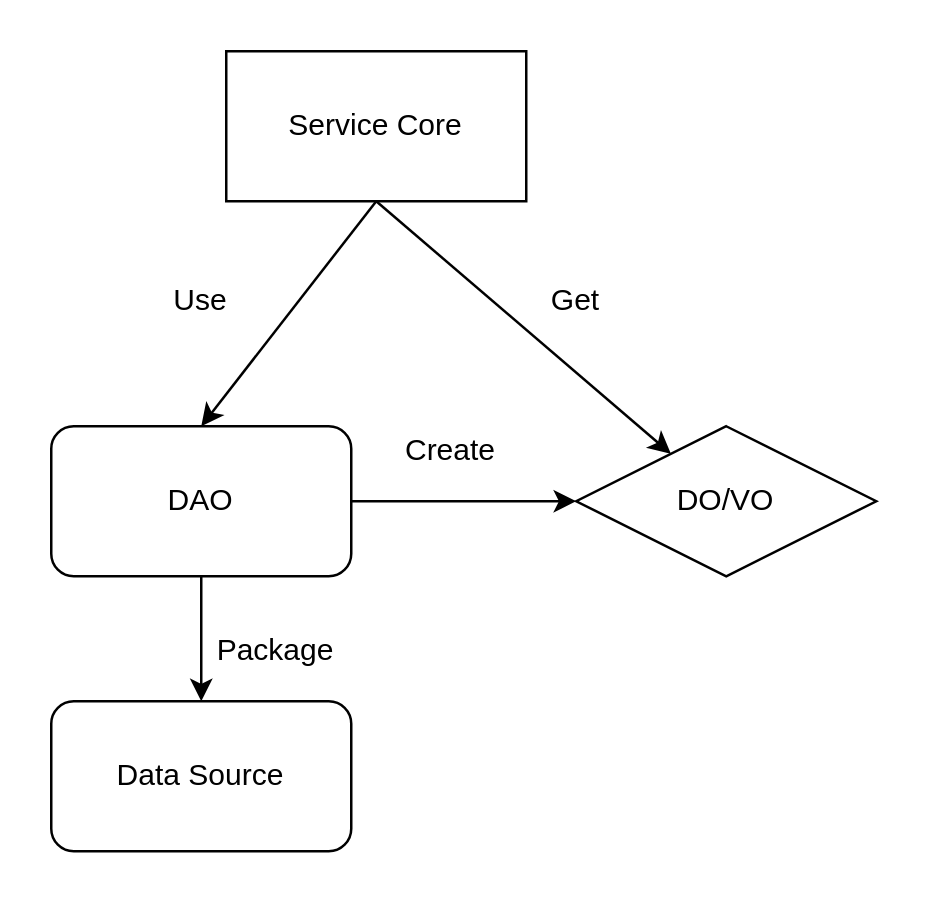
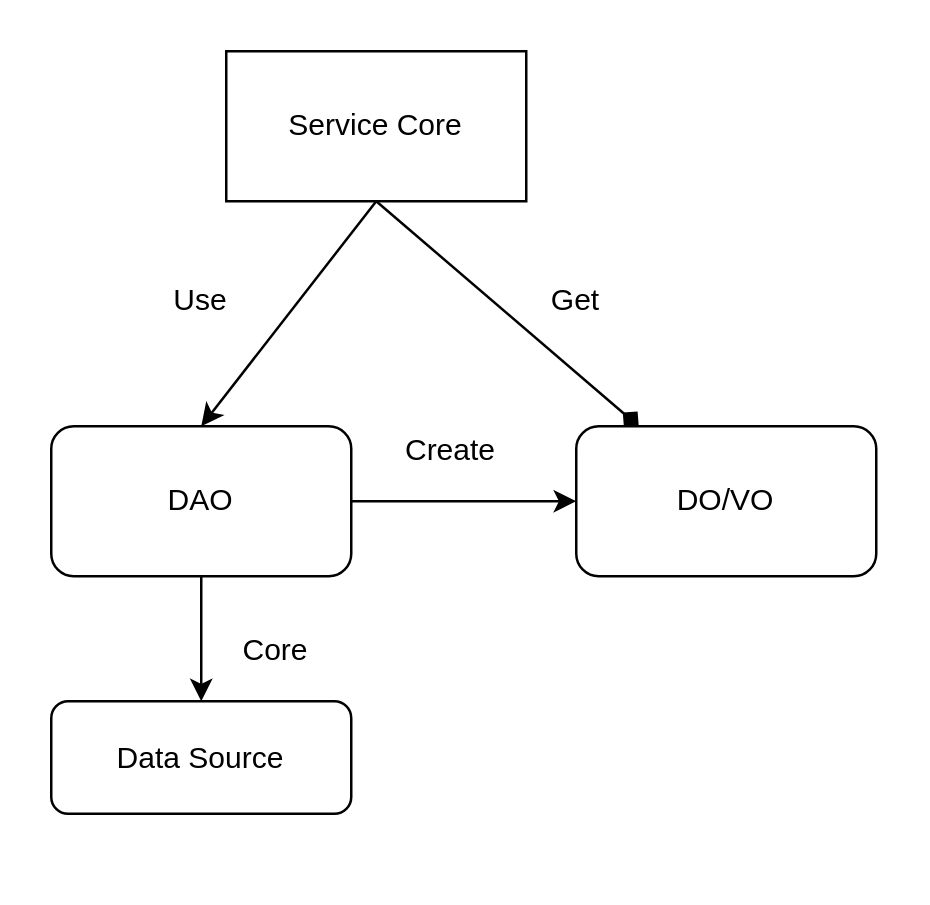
edge "Service Core" -> "DO/VO": arrowhead classic -> diamond
node "DO/VO": shape diamond -> rounded rectangle
node "Package": label "Package" -> "Core"
node "Data Source": size 300x150 -> 300x113
